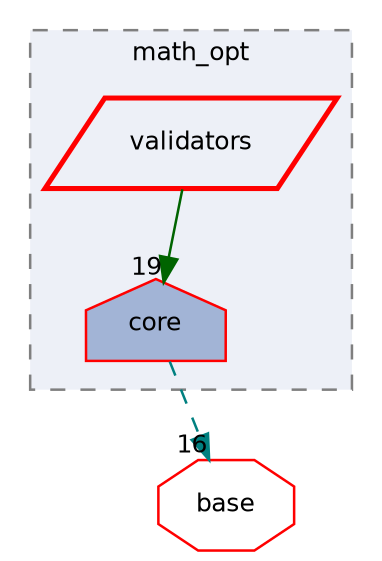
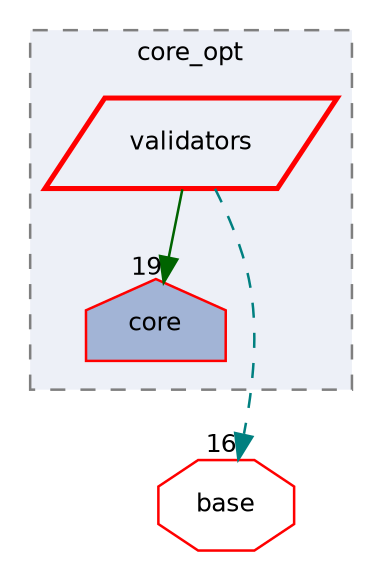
cluster "math_opt": label "math_opt" -> "core_opt"
edge "core" -> "base": now "validators" -> "base"
